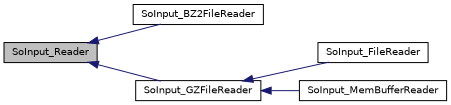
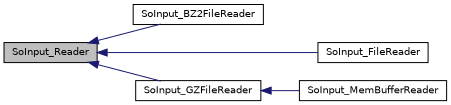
edge "SoInput_FileReader" -> "SoInput_GZFileReader": now "SoInput_FileReader" -> "SoInput_Reader"
